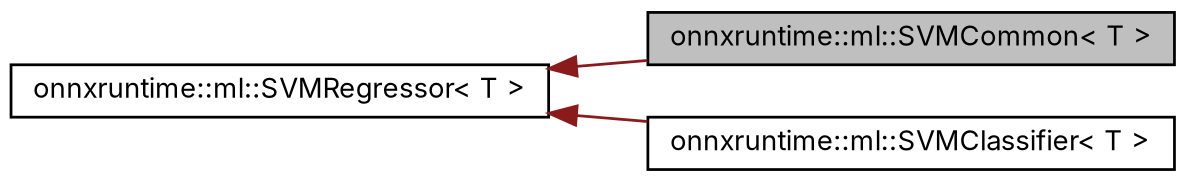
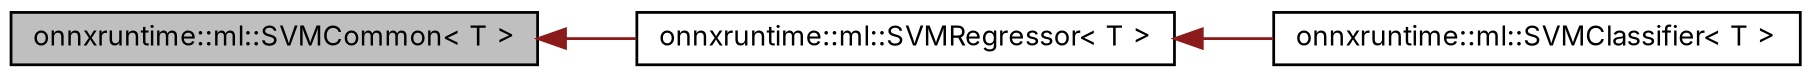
edge "onnxruntime::ml::SVMCommon< T >" -> "onnxruntime::ml::SVMRegressor< T >": reversed
